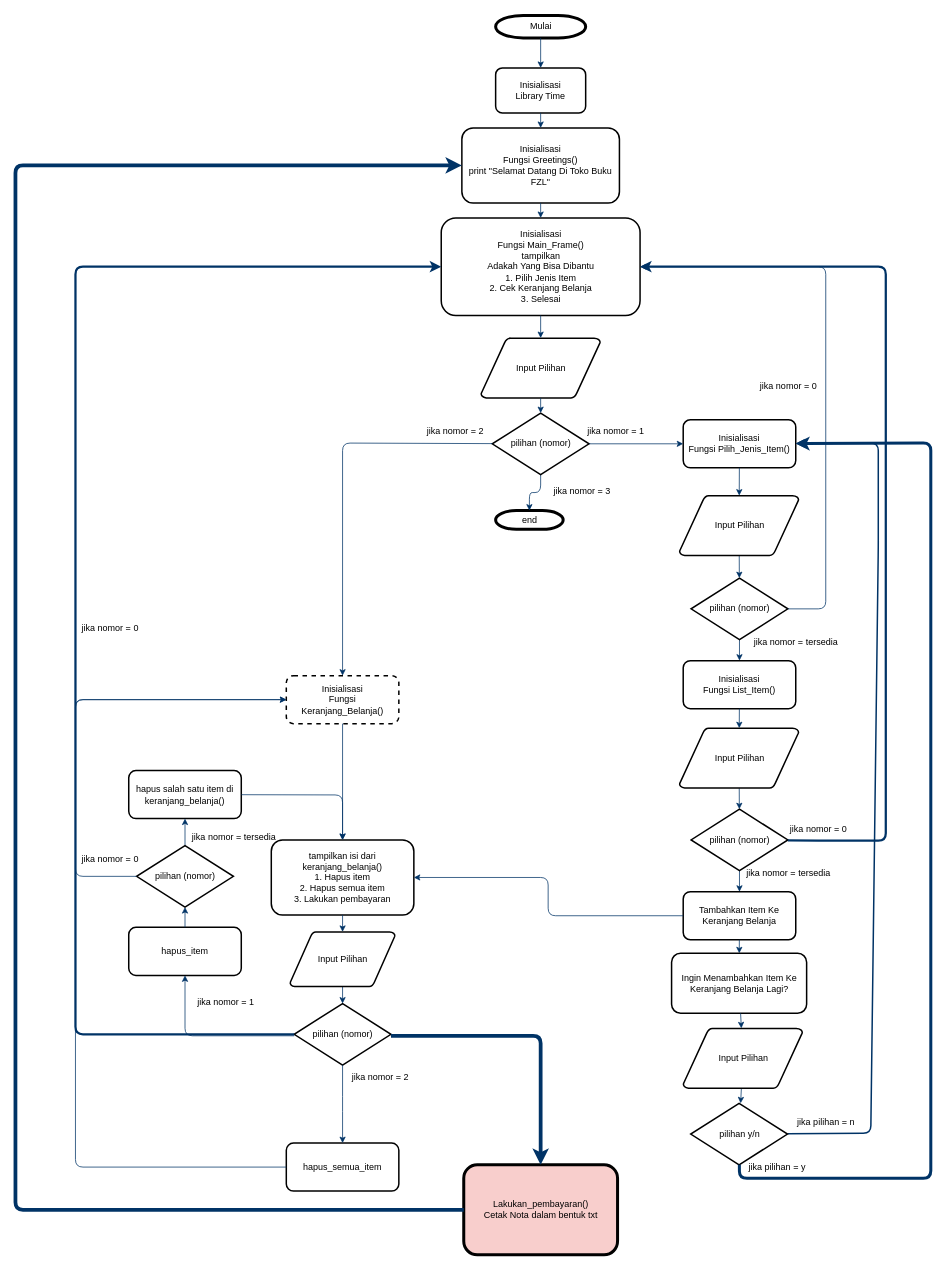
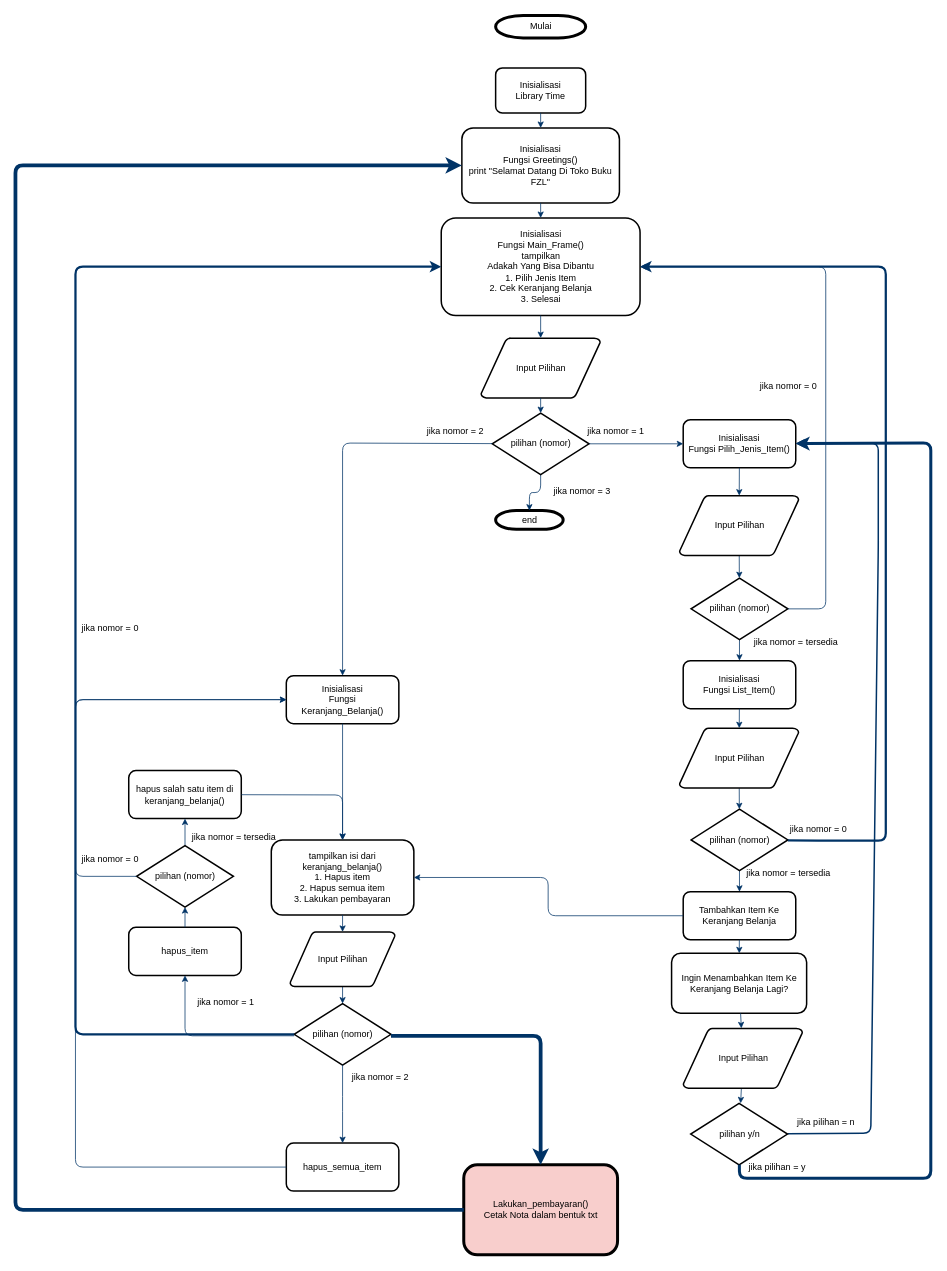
edge "Mulai" -> "Inisialisasi Library Time": removed
node "Inisialisasi Fungsi Keranjang_Belanja()": style dashed -> solid
